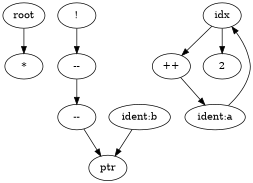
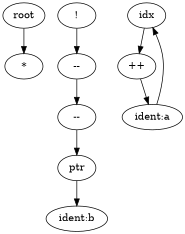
node "2": removed
edge "ident:b" -> "ptr": reversed
